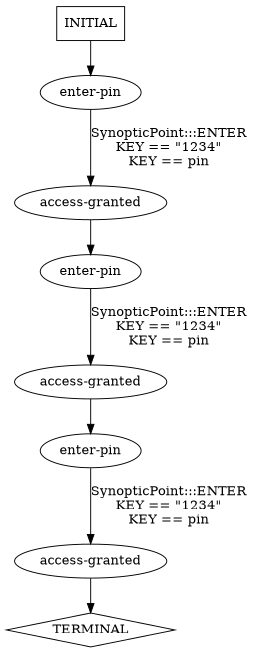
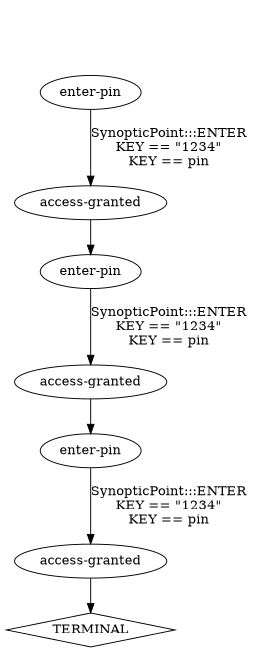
node "INITIAL": removed
